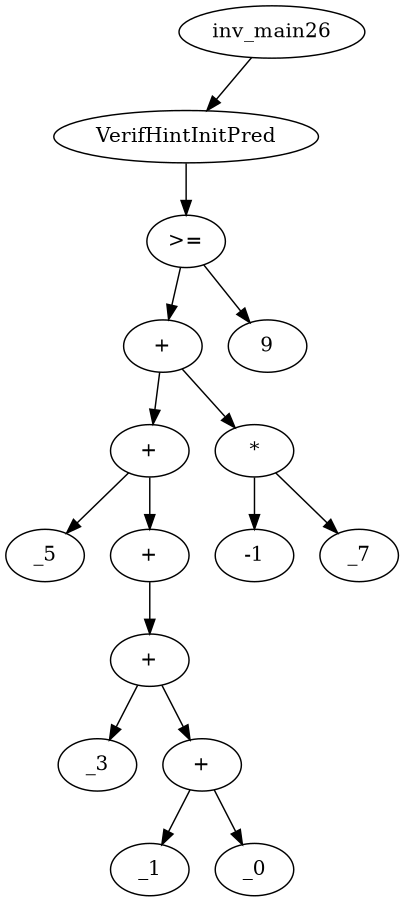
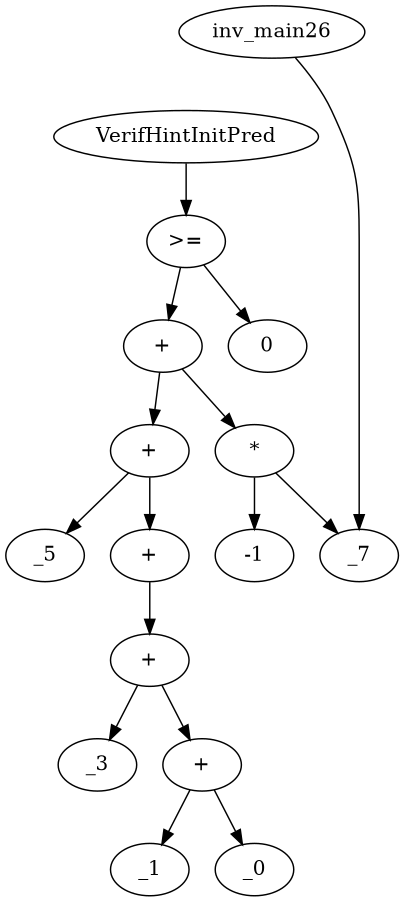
edge "inv_main26" -> "VerifHintInitPred": now "inv_main26" -> "_7"
node "9": label "9" -> "0"
